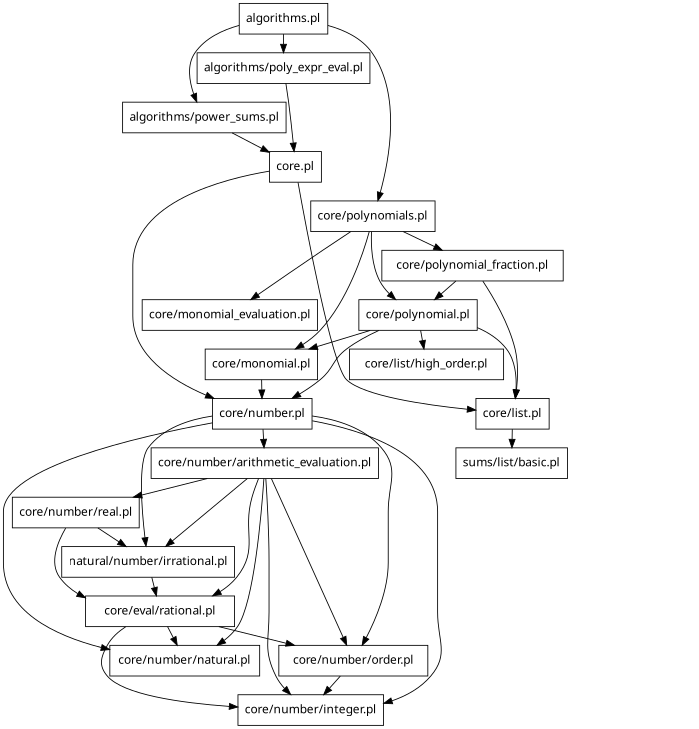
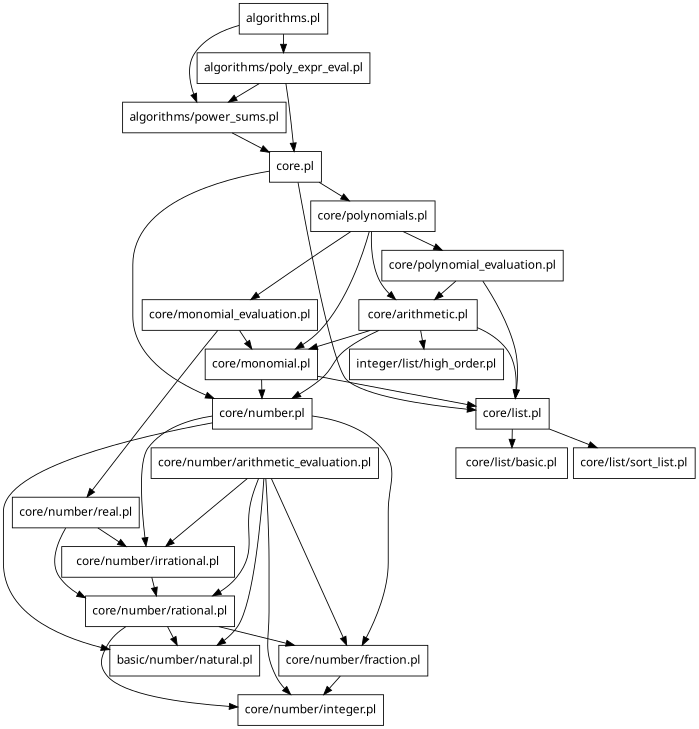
edge "algorithms/poly_expr_eval.pl" -> "algorithms/power_sums.pl": added
edge "algorithms.pl" -> "core/polynomials.pl": now "core.pl" -> "core/polynomials.pl"
node "core/polynomial_fraction.pl": label "core/polynomial_fraction.pl" -> "core/polynomial_evaluation.pl"
node "core/polynomial.pl": label "core/polynomial.pl" -> "core/arithmetic.pl"
edge "core/monomial_evaluation.pl" -> "core/monomial.pl": added
node "core/list/high_order.pl": label "core/list/high_order.pl" -> "integer/list/high_order.pl"
edge "core/monomial.pl" -> "core/list.pl": added
edge "core/number.pl" -> "core/number/arithmetic_evaluation.pl": removed
node "sums/list/basic.pl": label "sums/list/basic.pl" -> "core/list/basic.pl"
node "core/list/sort_list.pl": added
edge "core/number/arithmetic_evaluation.pl" -> "core/number/real.pl": now "core/monomial_evaluation.pl" -> "core/number/real.pl"
edge "core/number.pl" -> "core/number/integer.pl": removed
node "natural/number/irrational.pl": label "natural/number/irrational.pl" -> "core/number/irrational.pl"
node "core/eval/rational.pl": label "core/eval/rational.pl" -> "core/number/rational.pl"
node "core/number/natural.pl": label "core/number/natural.pl" -> "basic/number/natural.pl"
node "core/number/order.pl": label "core/number/order.pl" -> "core/number/fraction.pl"
